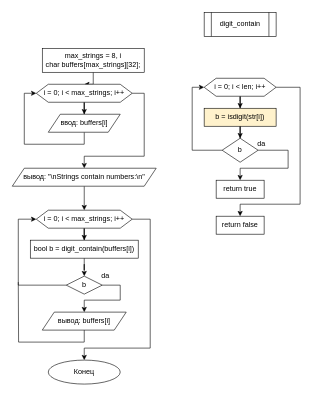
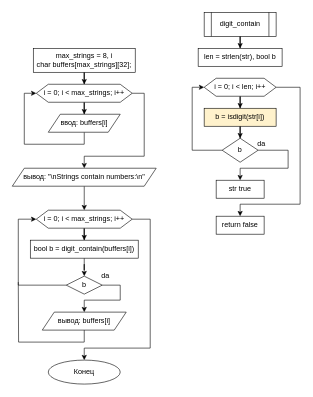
edge "digit_contain" -> "len = strlen(str), bool b": added
node "len = strlen(str), bool b": added
node "max_strings = 8, i char buffers[max_strings][32];": moved (93, 60) -> (84, 60)
node "return true": label "return true" -> "str true"
